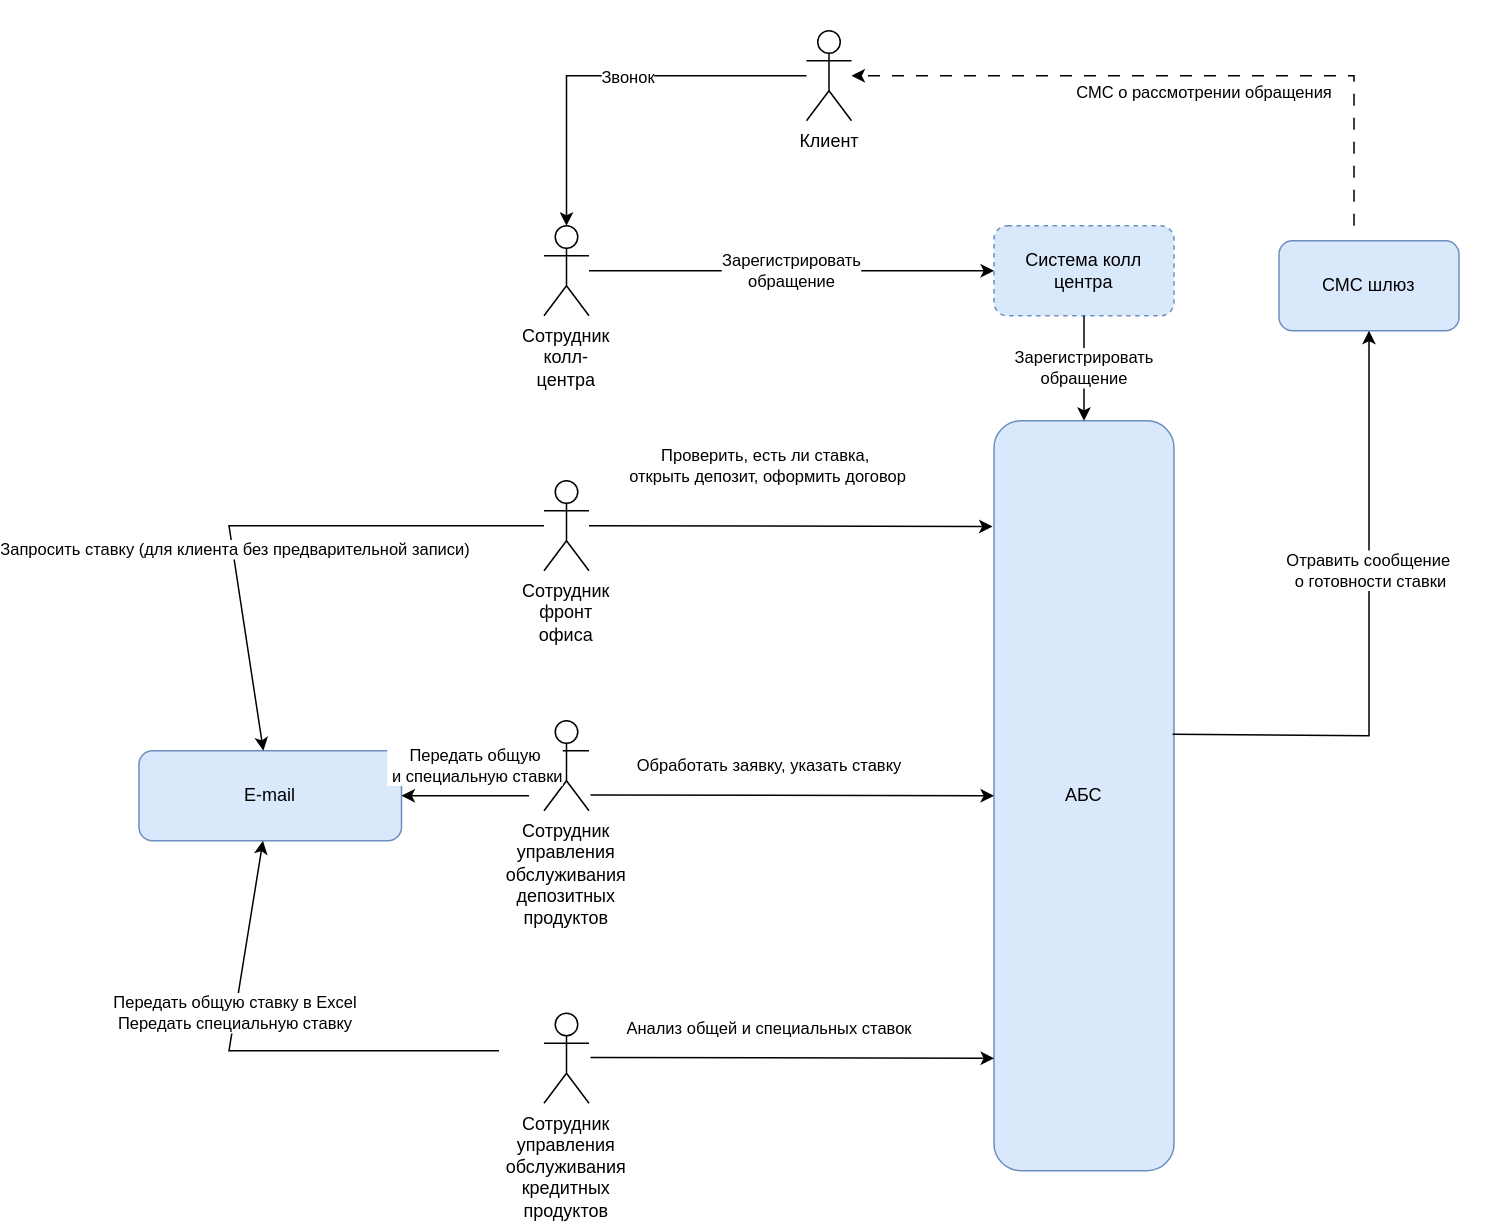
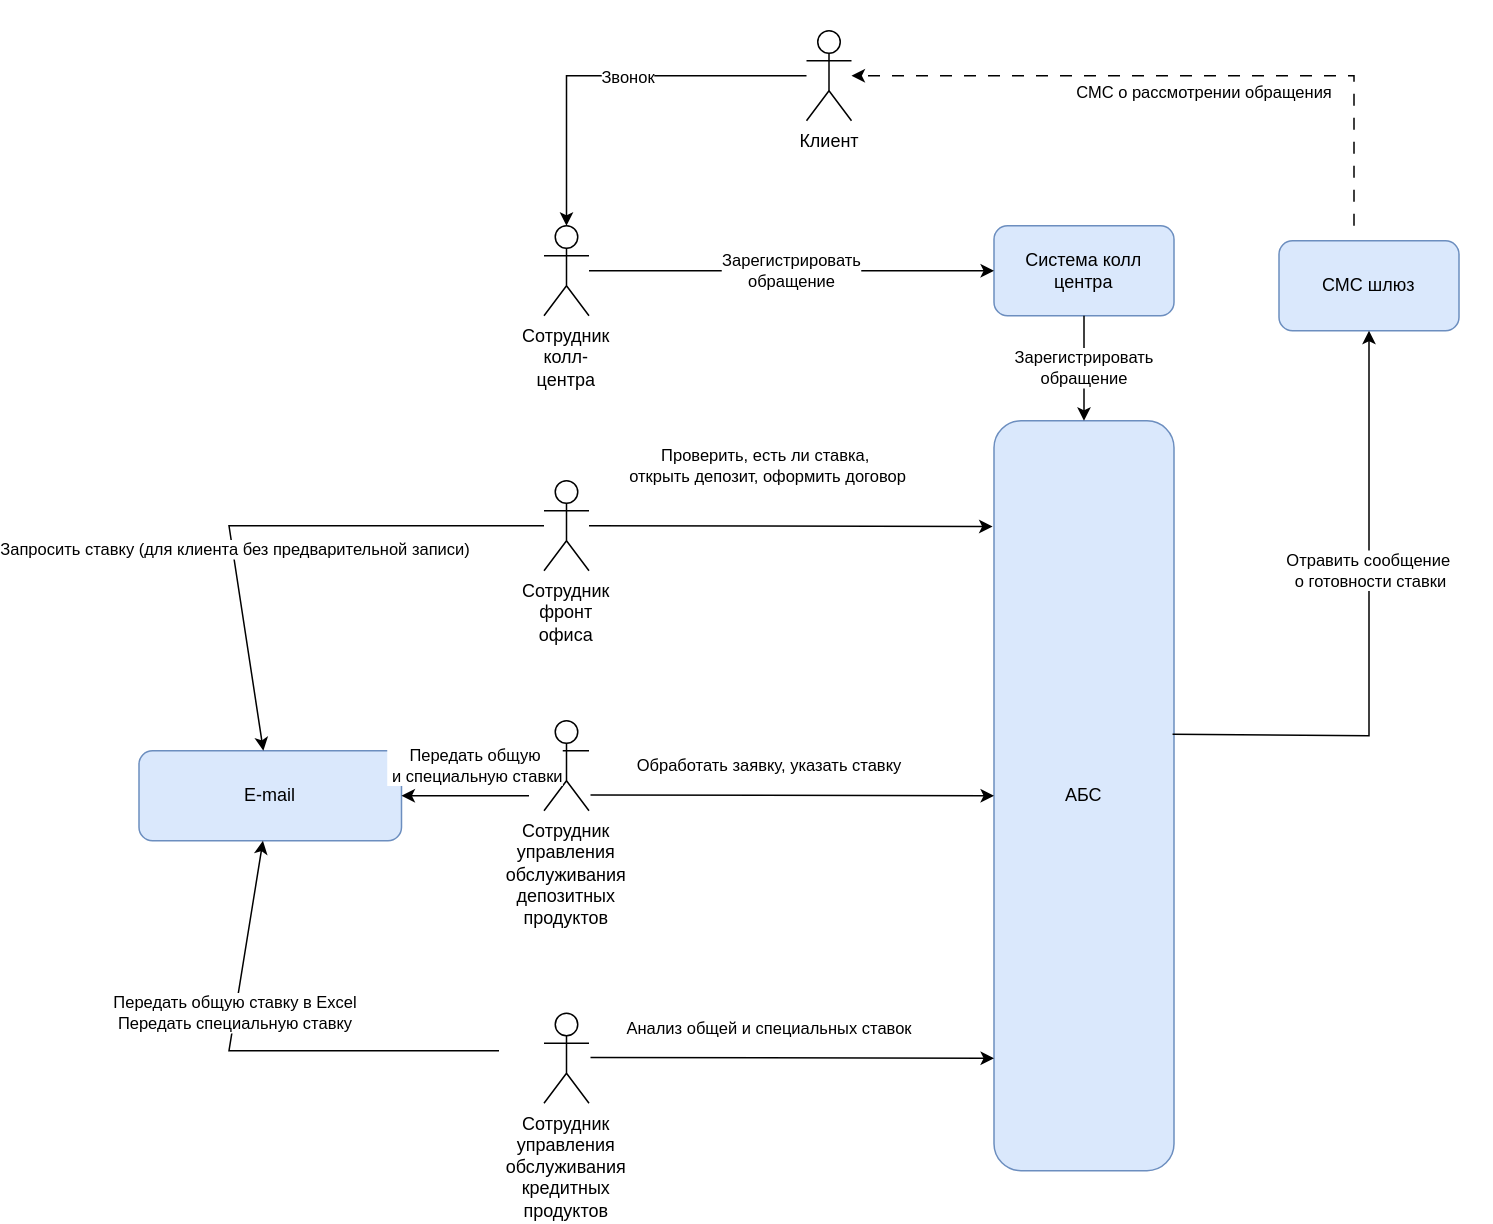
node "Система колл центра": style dashed -> solid
